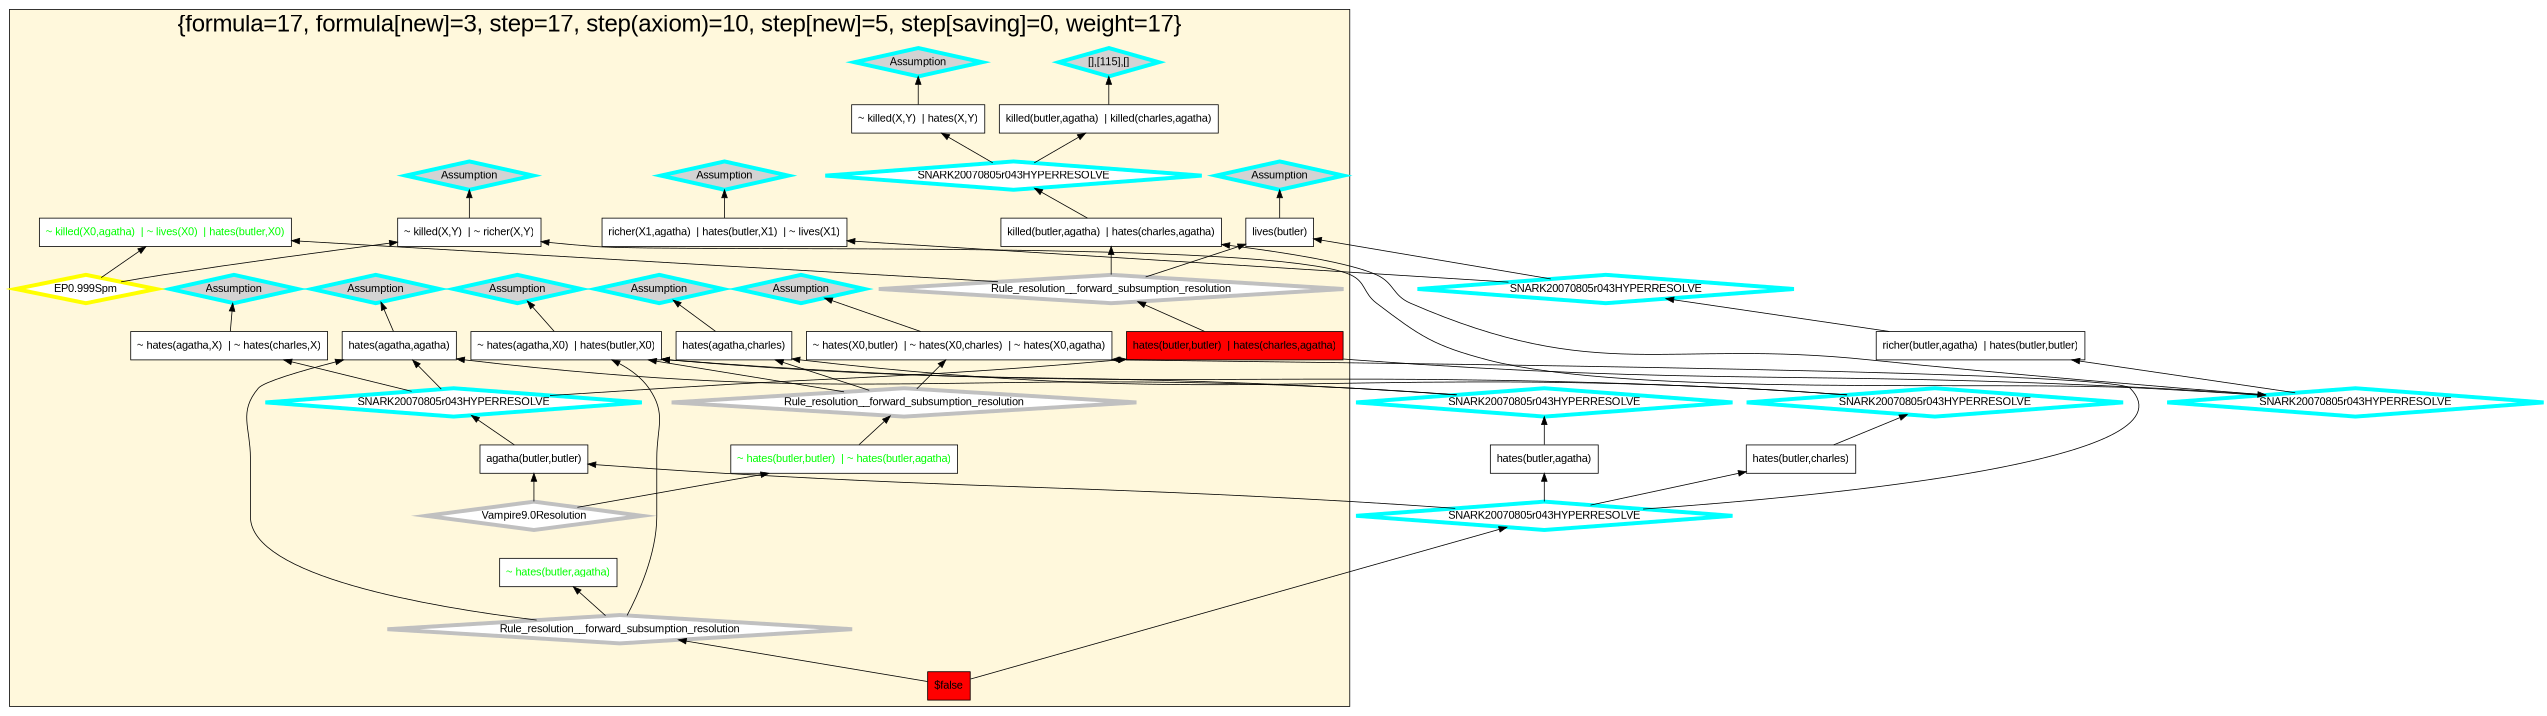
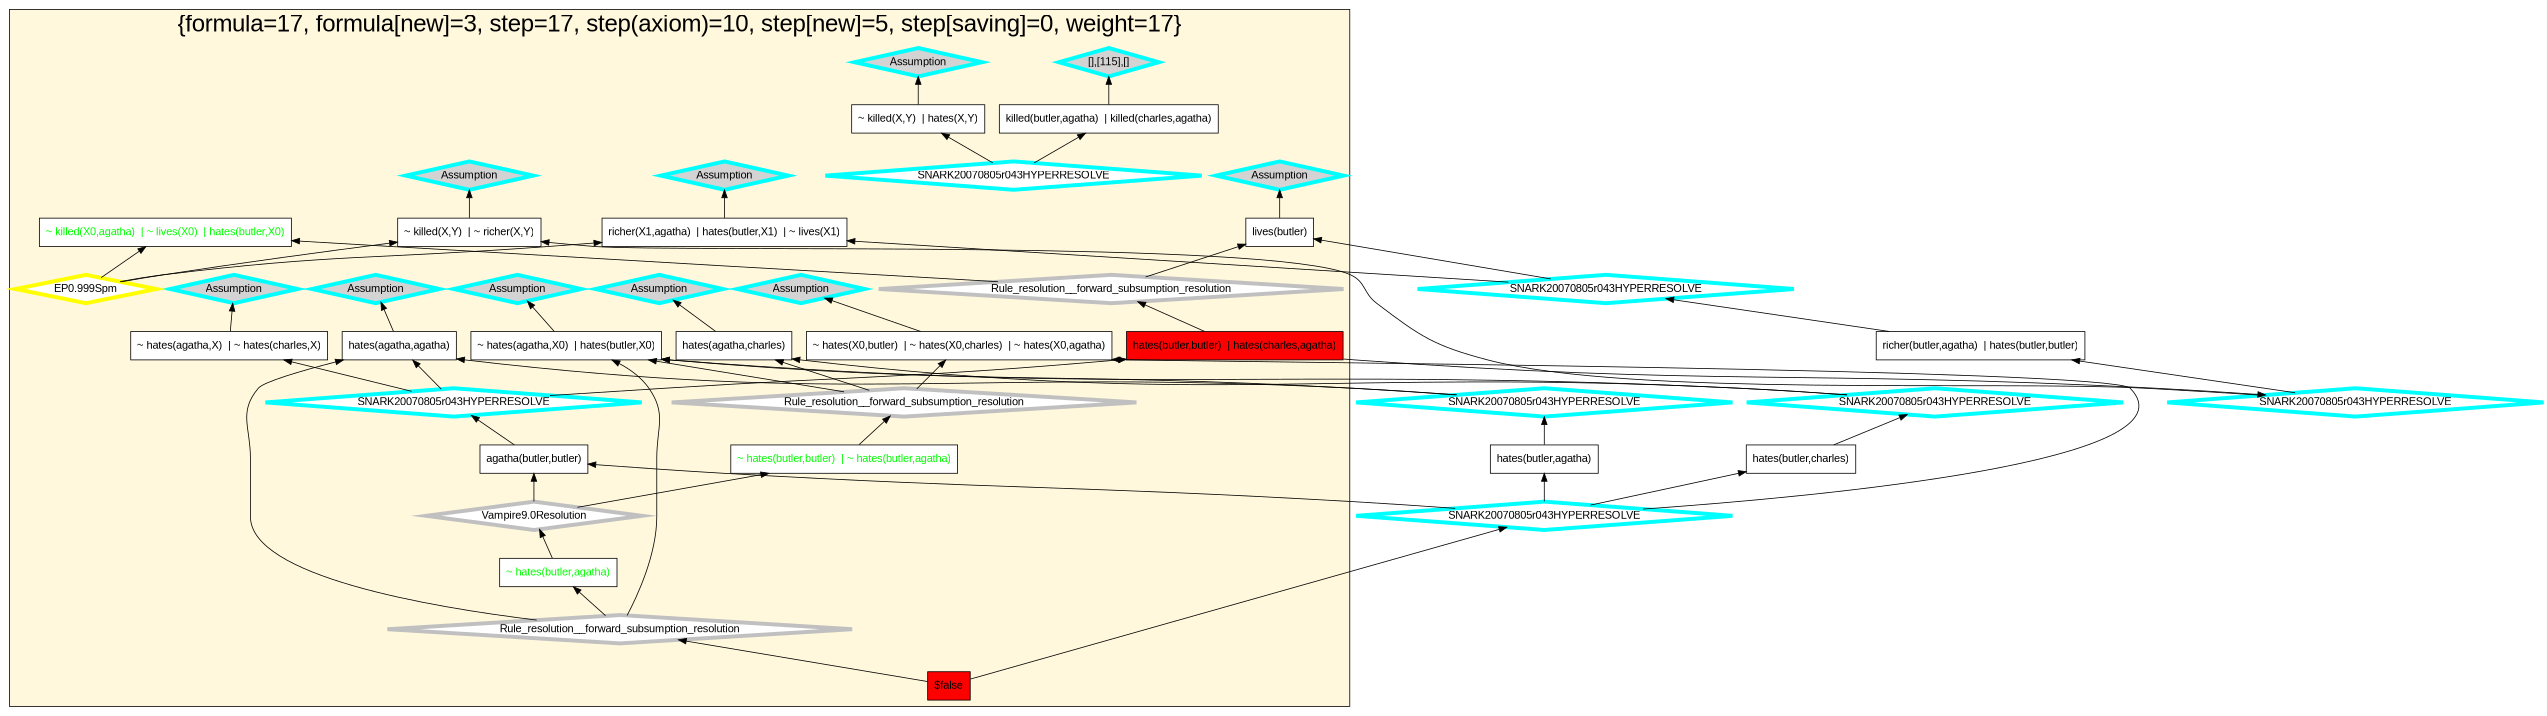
node "killed(butler,agatha)  | hates(charles,agatha)": removed
edge "EP0.999Spm" -> "richer(X1,agatha)  | hates(butler,X1)  | ~ lives(X1)": added
edge "~ hates(butler,agatha)" -> "Vampire9.0Resolution": added
